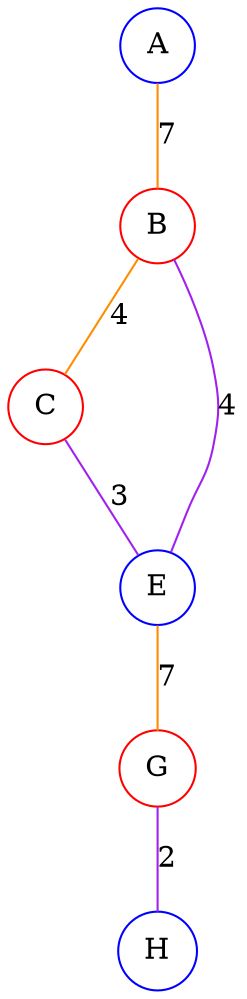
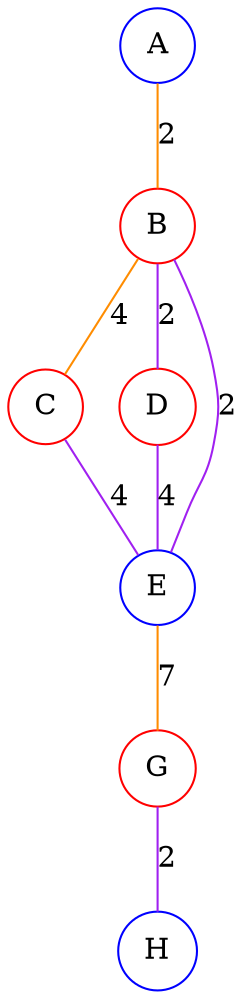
edge "A" -- "B": label "7" -> "2"
node "D": added
edge "B" -- "E": label "4" -> "2"
edge "C" -- "E": label "3" -> "4"
